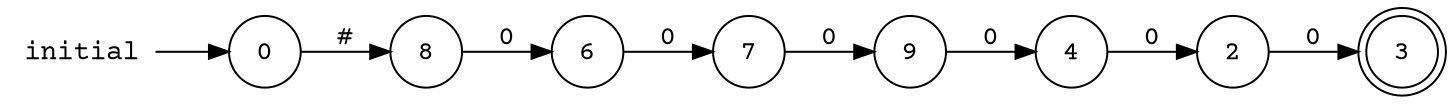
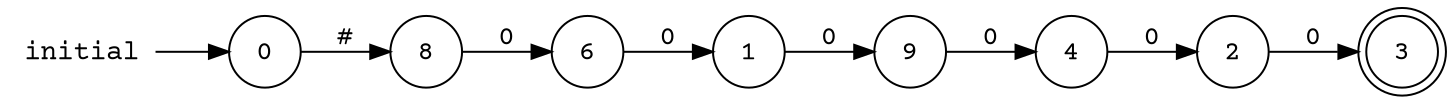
node "7": label "7" -> "1"
